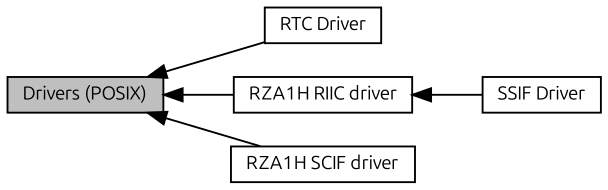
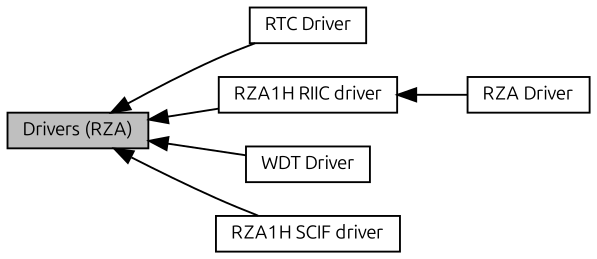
node "Drivers (POSIX)": label "Drivers (POSIX)" -> "Drivers (RZA)"
node "SSIF Driver": label "SSIF Driver" -> "RZA Driver"
node "WDT Driver": added
